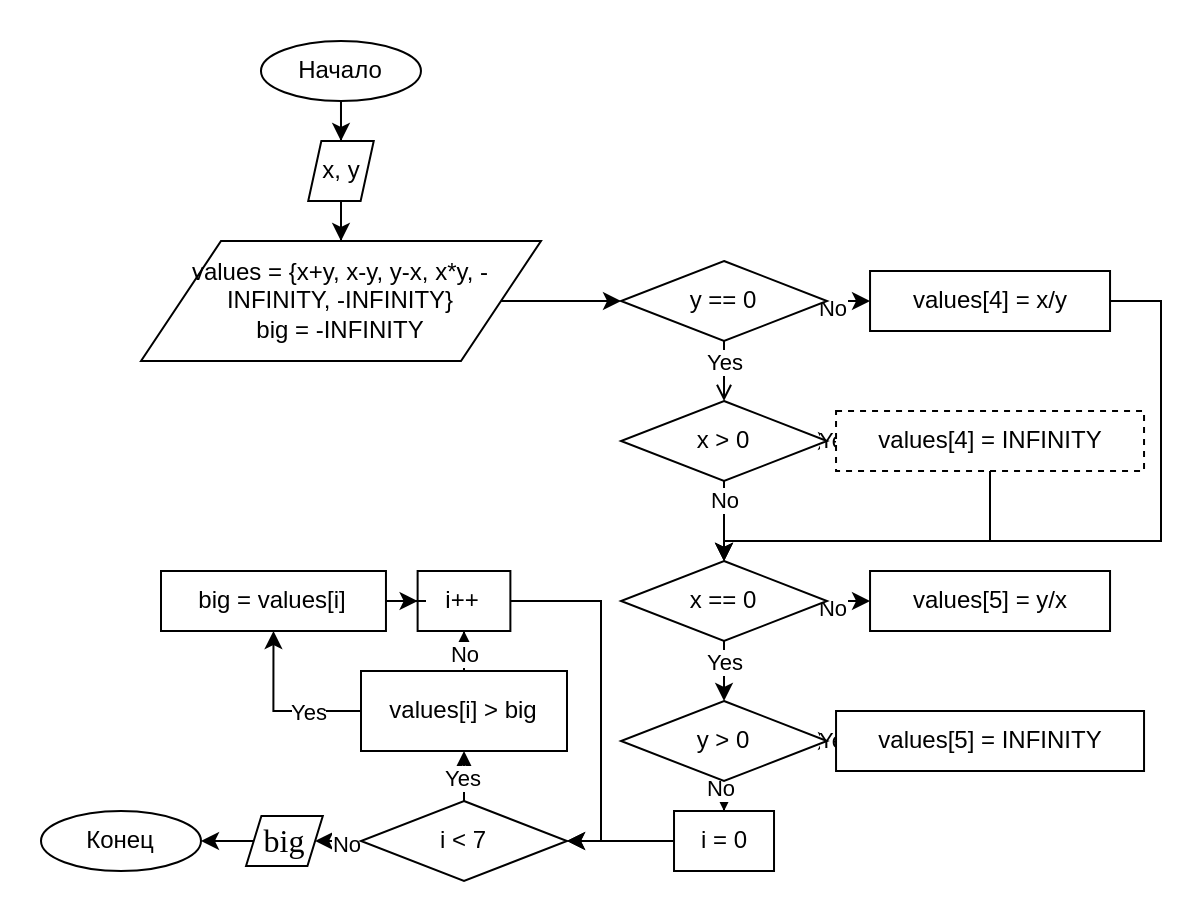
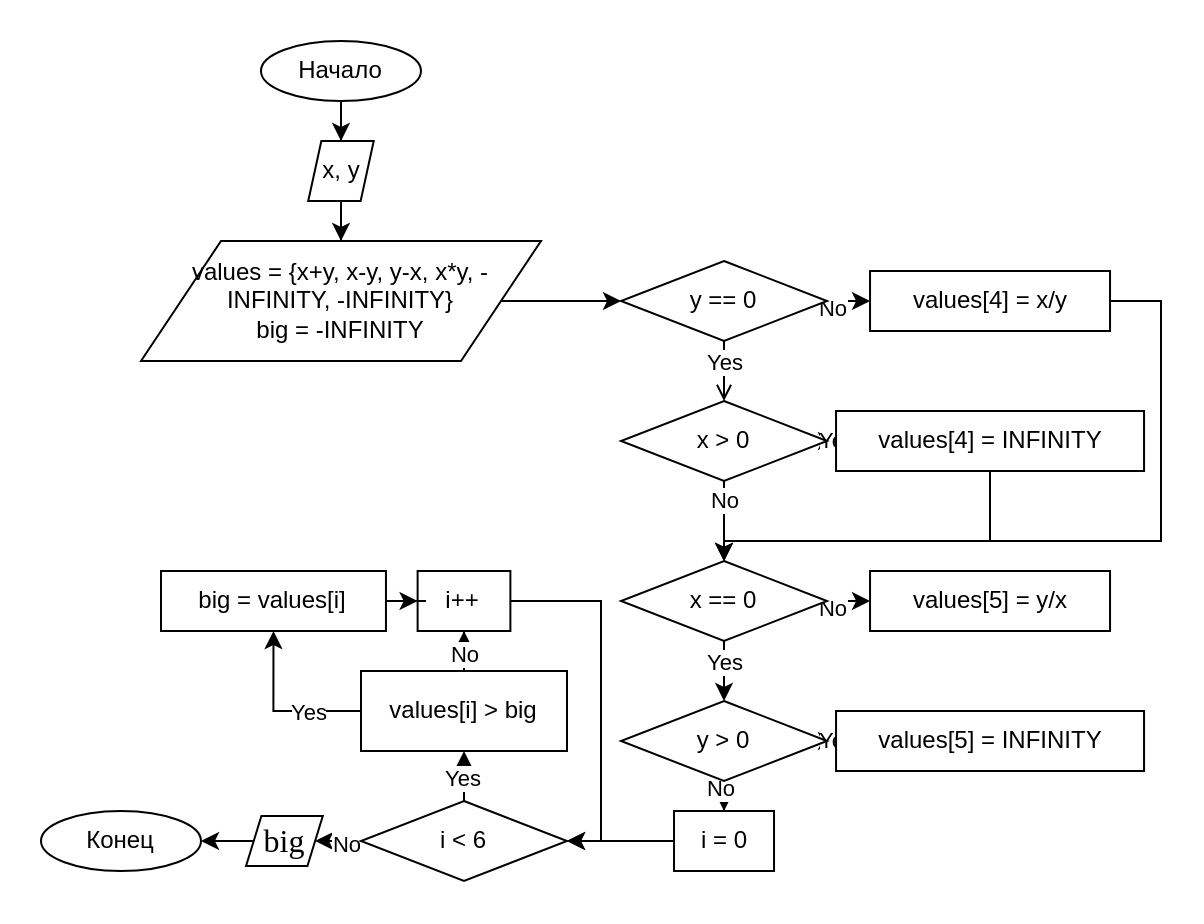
node "values[4] = INFINITY": style dashed -> solid
node "i < 7": label "i < 7" -> "i < 6"
